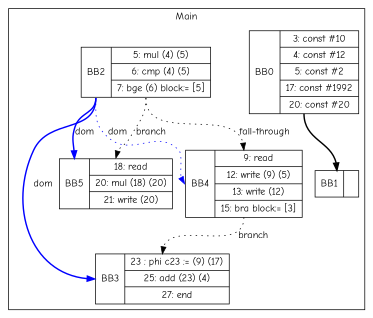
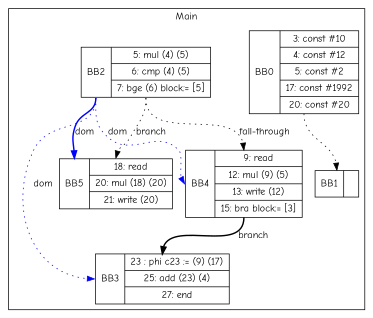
edge "BB0" -> "BB1": style bold -> dotted
node "BB4": text "12: write (9) (5)" -> "12: mul (9) (5)"
edge "BB2" -> "BB3": style bold -> dotted
edge "BB4" -> "BB3": style dotted -> bold
